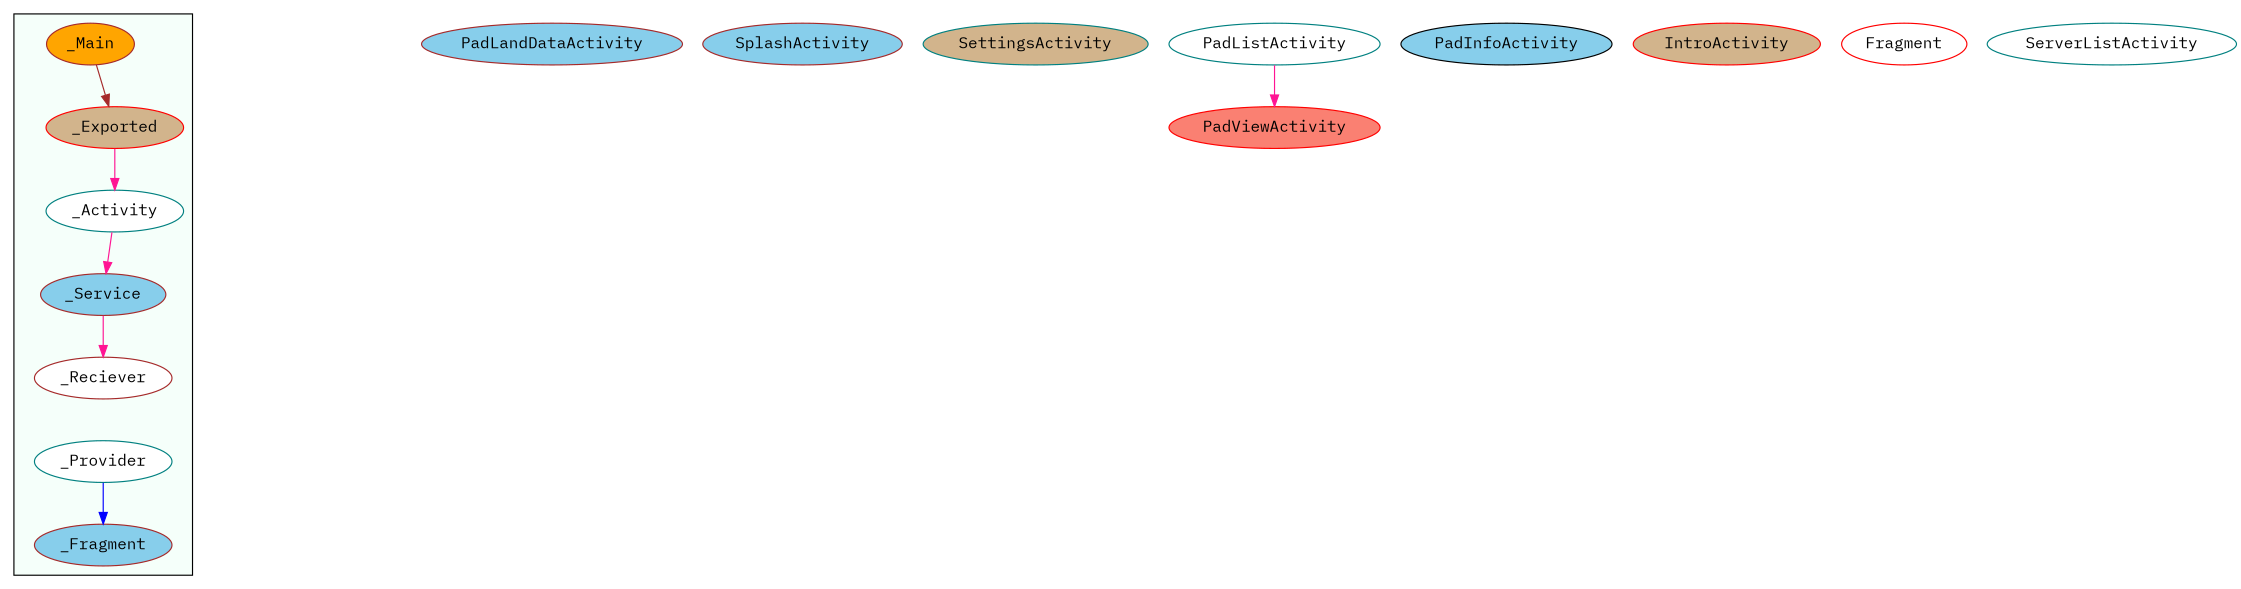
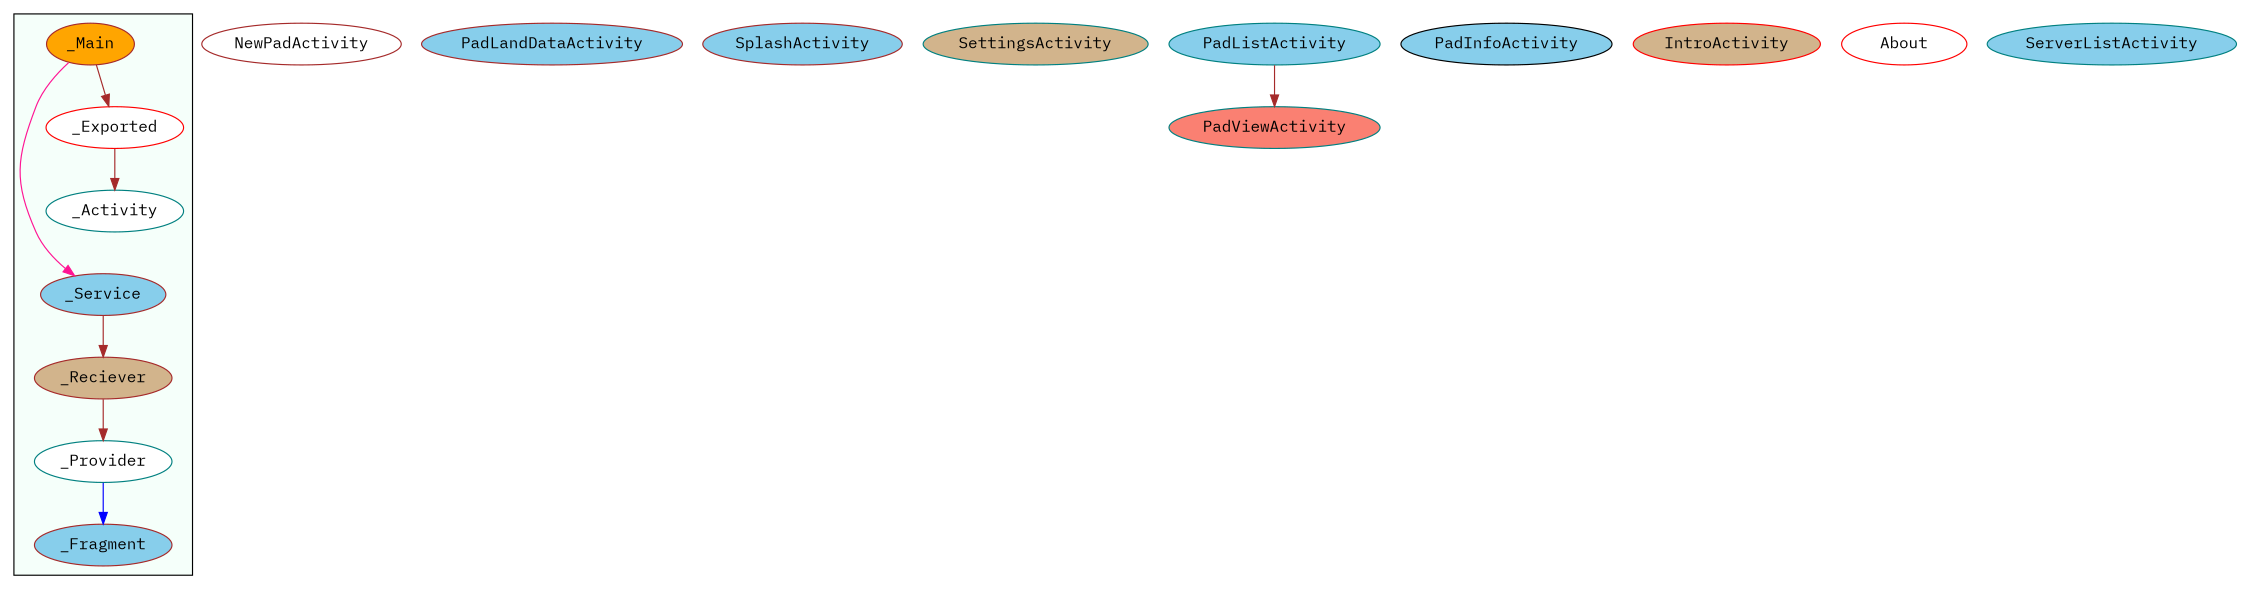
node "NewPadActivity": added
node "PadListActivity": fillcolor white -> skyblue
node "Fragment": label "Fragment" -> "About"
node "ServerListActivity": fillcolor white -> skyblue
edge "PadListActivity" -> "PadViewActivity": color deeppink -> brown
node "_Exported": fillcolor tan -> white
node "PadViewActivity": color red -> teal
edge "_Exported" -> "_Activity": color deeppink -> brown
edge "_Activity" -> "_Service": now "_Main" -> "_Service"
edge "_Service" -> "_Reciever": color deeppink -> brown
node "_Reciever": fillcolor white -> tan
edge "_Reciever" -> "_Provider": added
